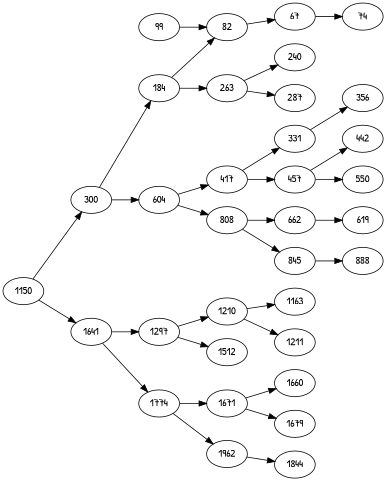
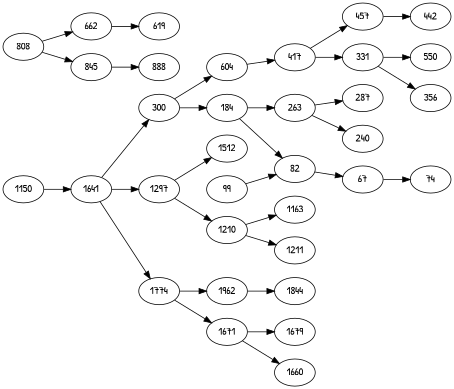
edge "457" -> "550": now "331" -> "550"
edge "604" -> "808": removed
edge "1150" -> "300": now "1641" -> "300"
